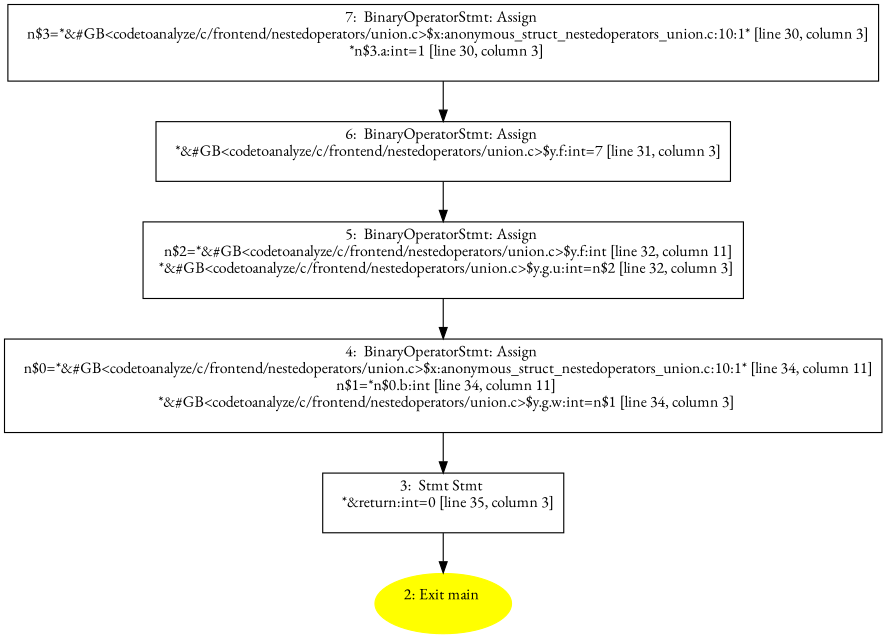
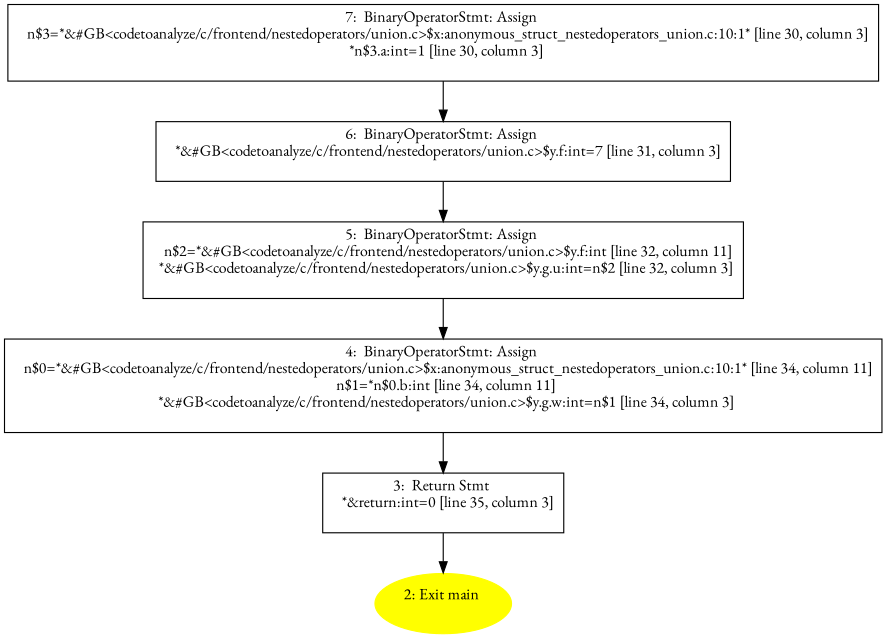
node "3:  Stmt Stmt *&return:int=0 [line 35, column 3]": label "3:  Stmt Stmt *&return:int=0 [line 35, column 3]" -> "3:  Return Stmt *&return:int=0 [line 35, column 3]"
